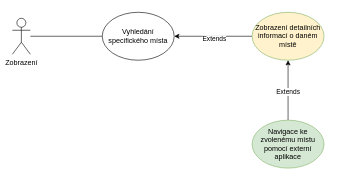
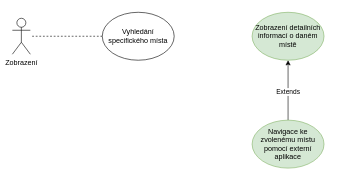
edge "Zobrazení" -- "Vyhledání specifického místa": style solid -> dashed
edge "Zobrazení detailních informací o daném místě" -> "Vyhledání specifického místa": removed, label "Extends"
node "Zobrazení detailních informací o daném místě": fillcolor #fff2cc -> #d5e8d4
